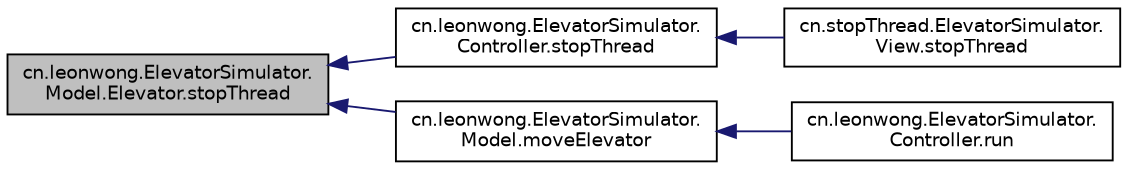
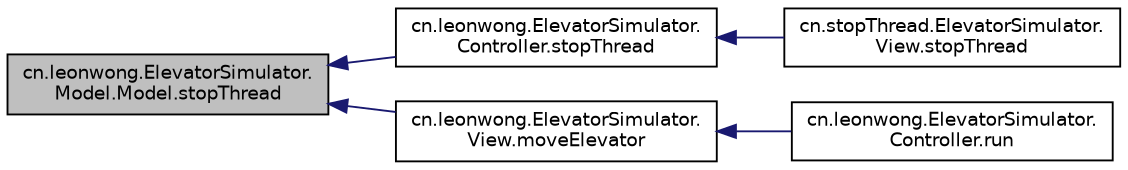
node "cn.leonwong.ElevatorSimulator. Model.Elevator.stopThread": label "cn.leonwong.ElevatorSimulator. Model.Elevator.stopThread" -> "cn.leonwong.ElevatorSimulator. Model.Model.stopThread"
node "cn.leonwong.ElevatorSimulator. Model.moveElevator": label "cn.leonwong.ElevatorSimulator. Model.moveElevator" -> "cn.leonwong.ElevatorSimulator. View.moveElevator"
